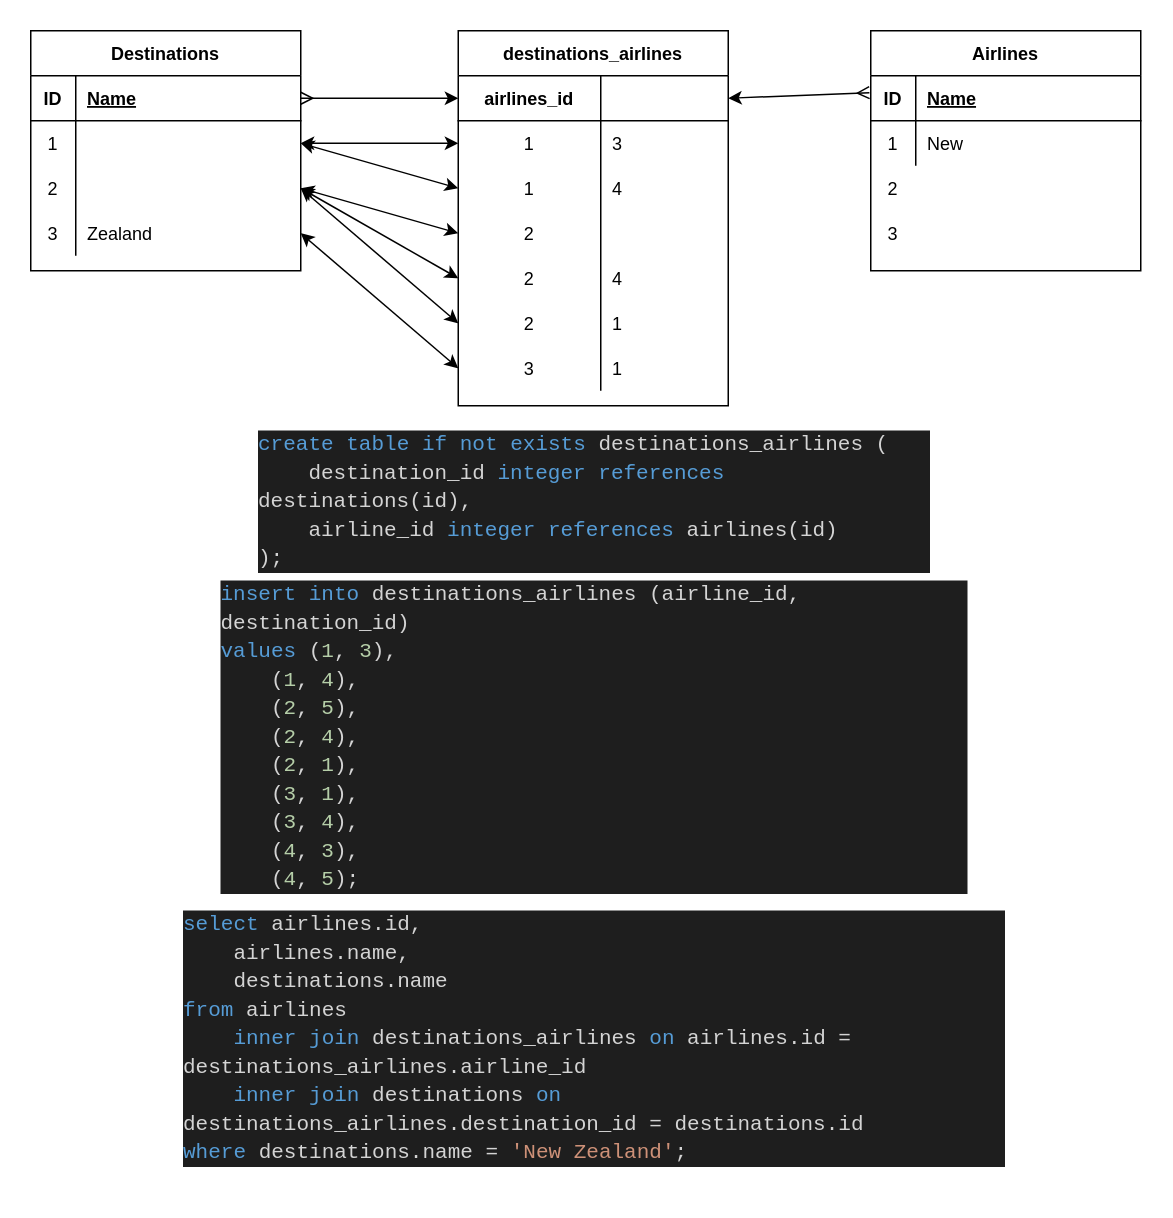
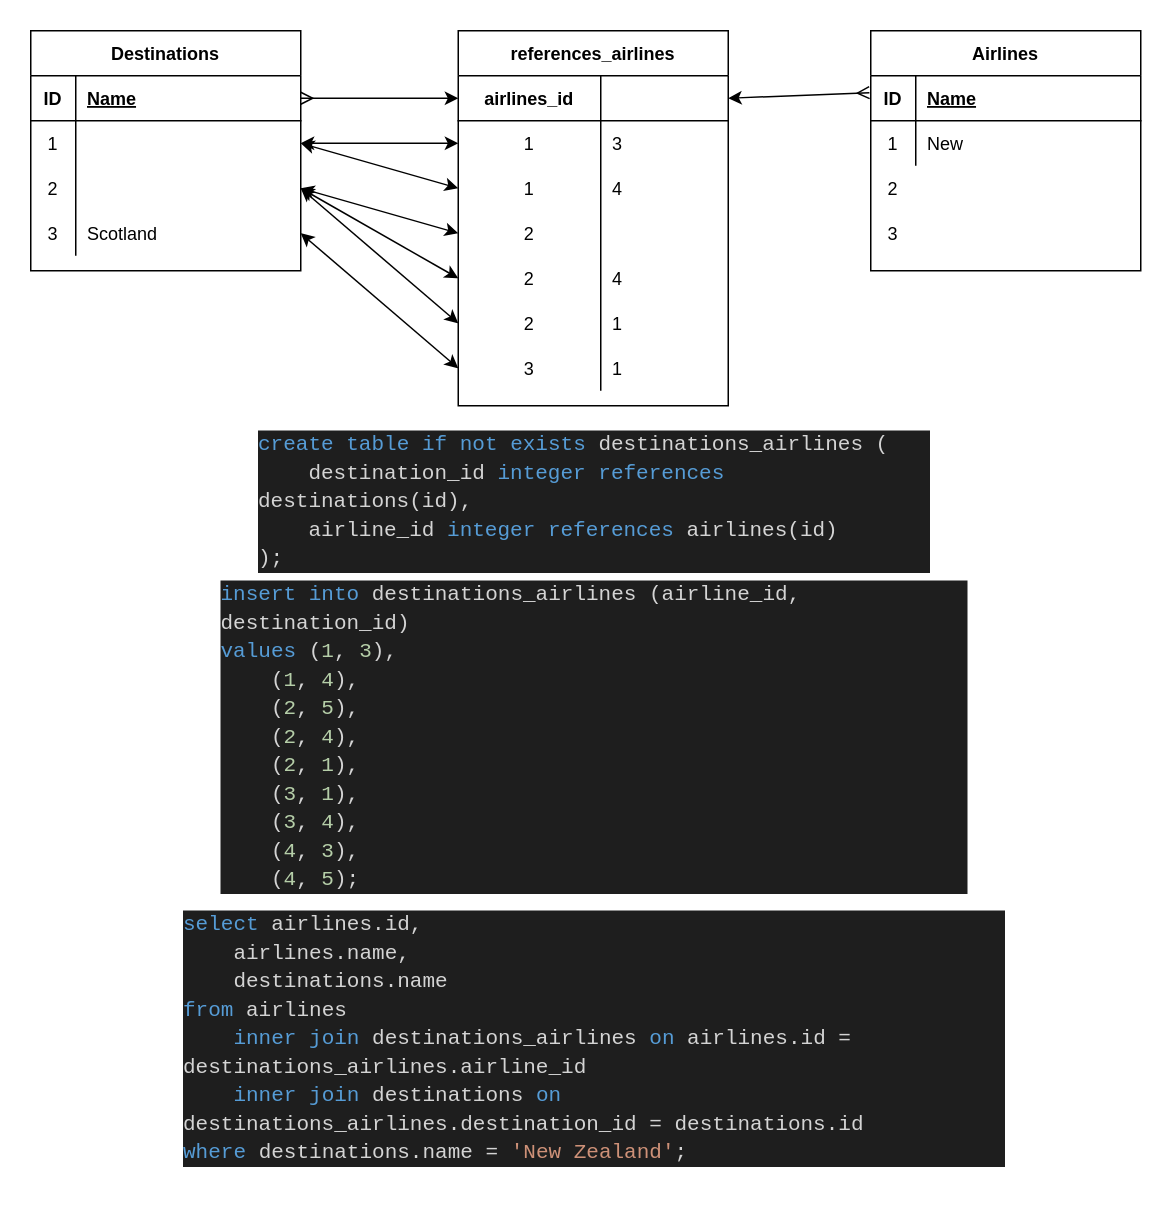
node "destinations_airlines": label "destinations_airlines" -> "references_airlines"
node "Zealand": label "Zealand" -> "Scotland"
